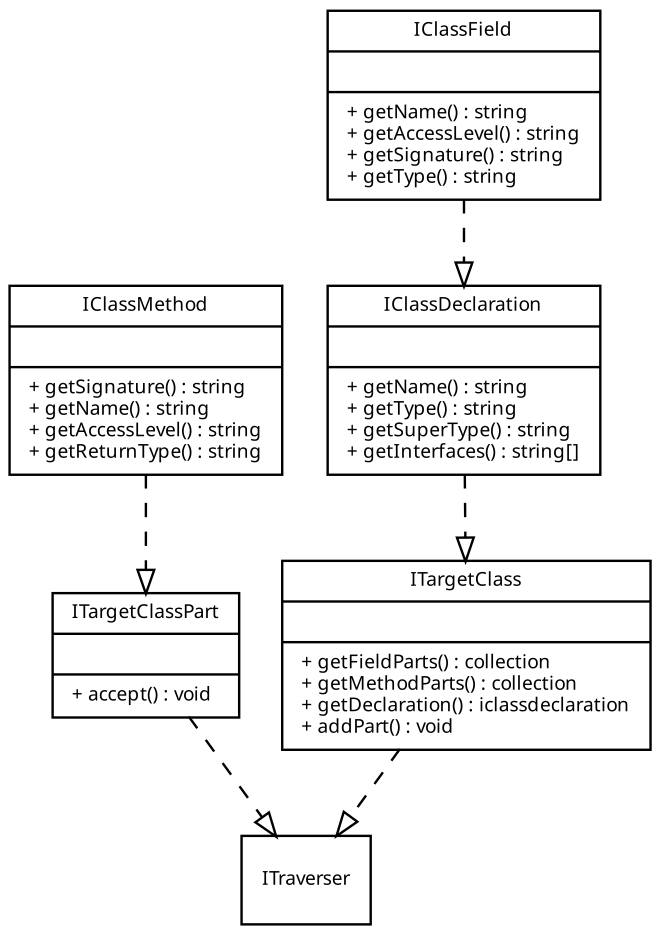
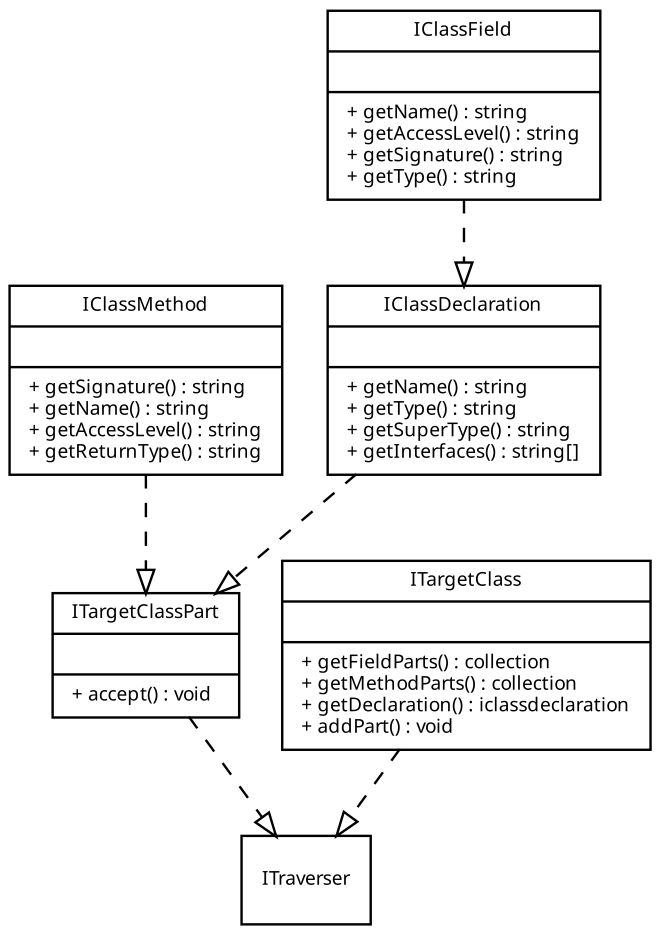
edge "IClassDeclaration" -> "ITargetClass": now "IClassDeclaration" -> "ITargetClassPart"
